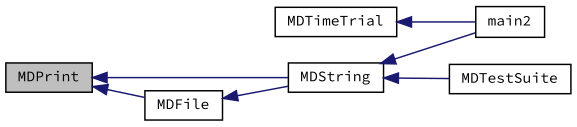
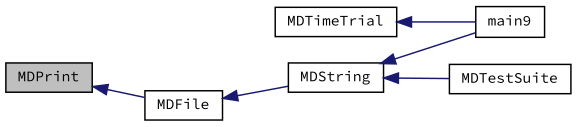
node "main2": label "main2" -> "main9"
edge "MDString" -> "MDPrint": removed
